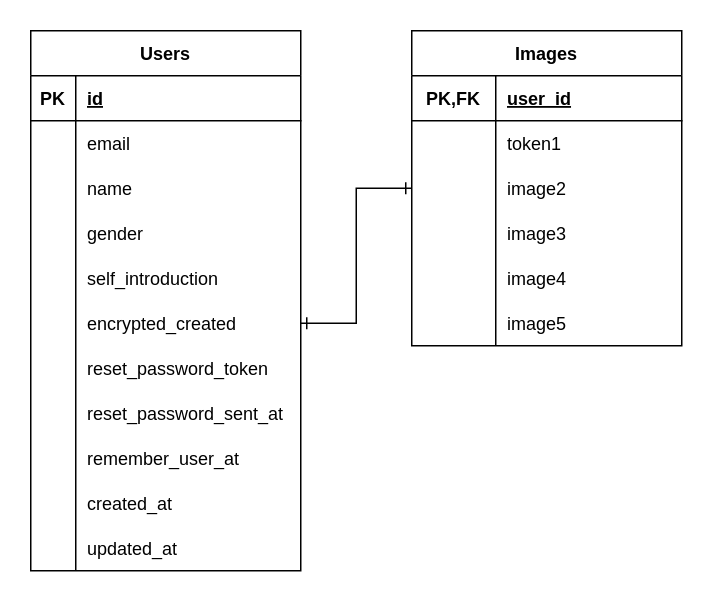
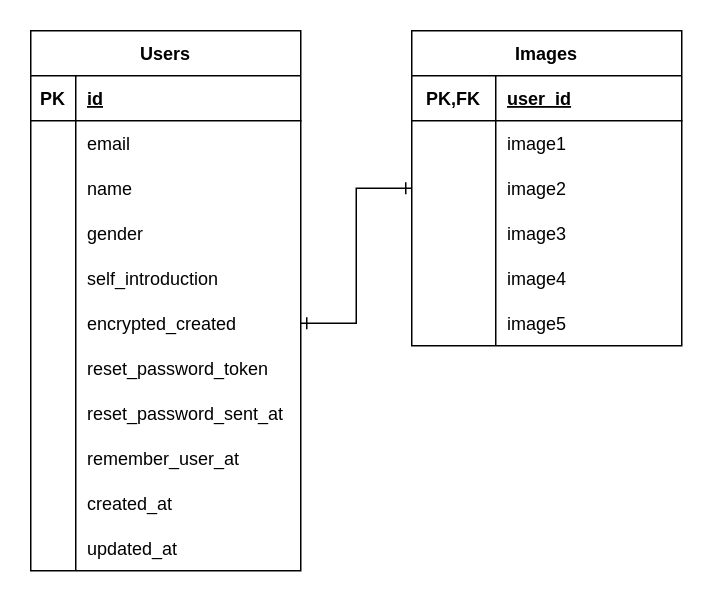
node "token1": label "token1" -> "image1"
